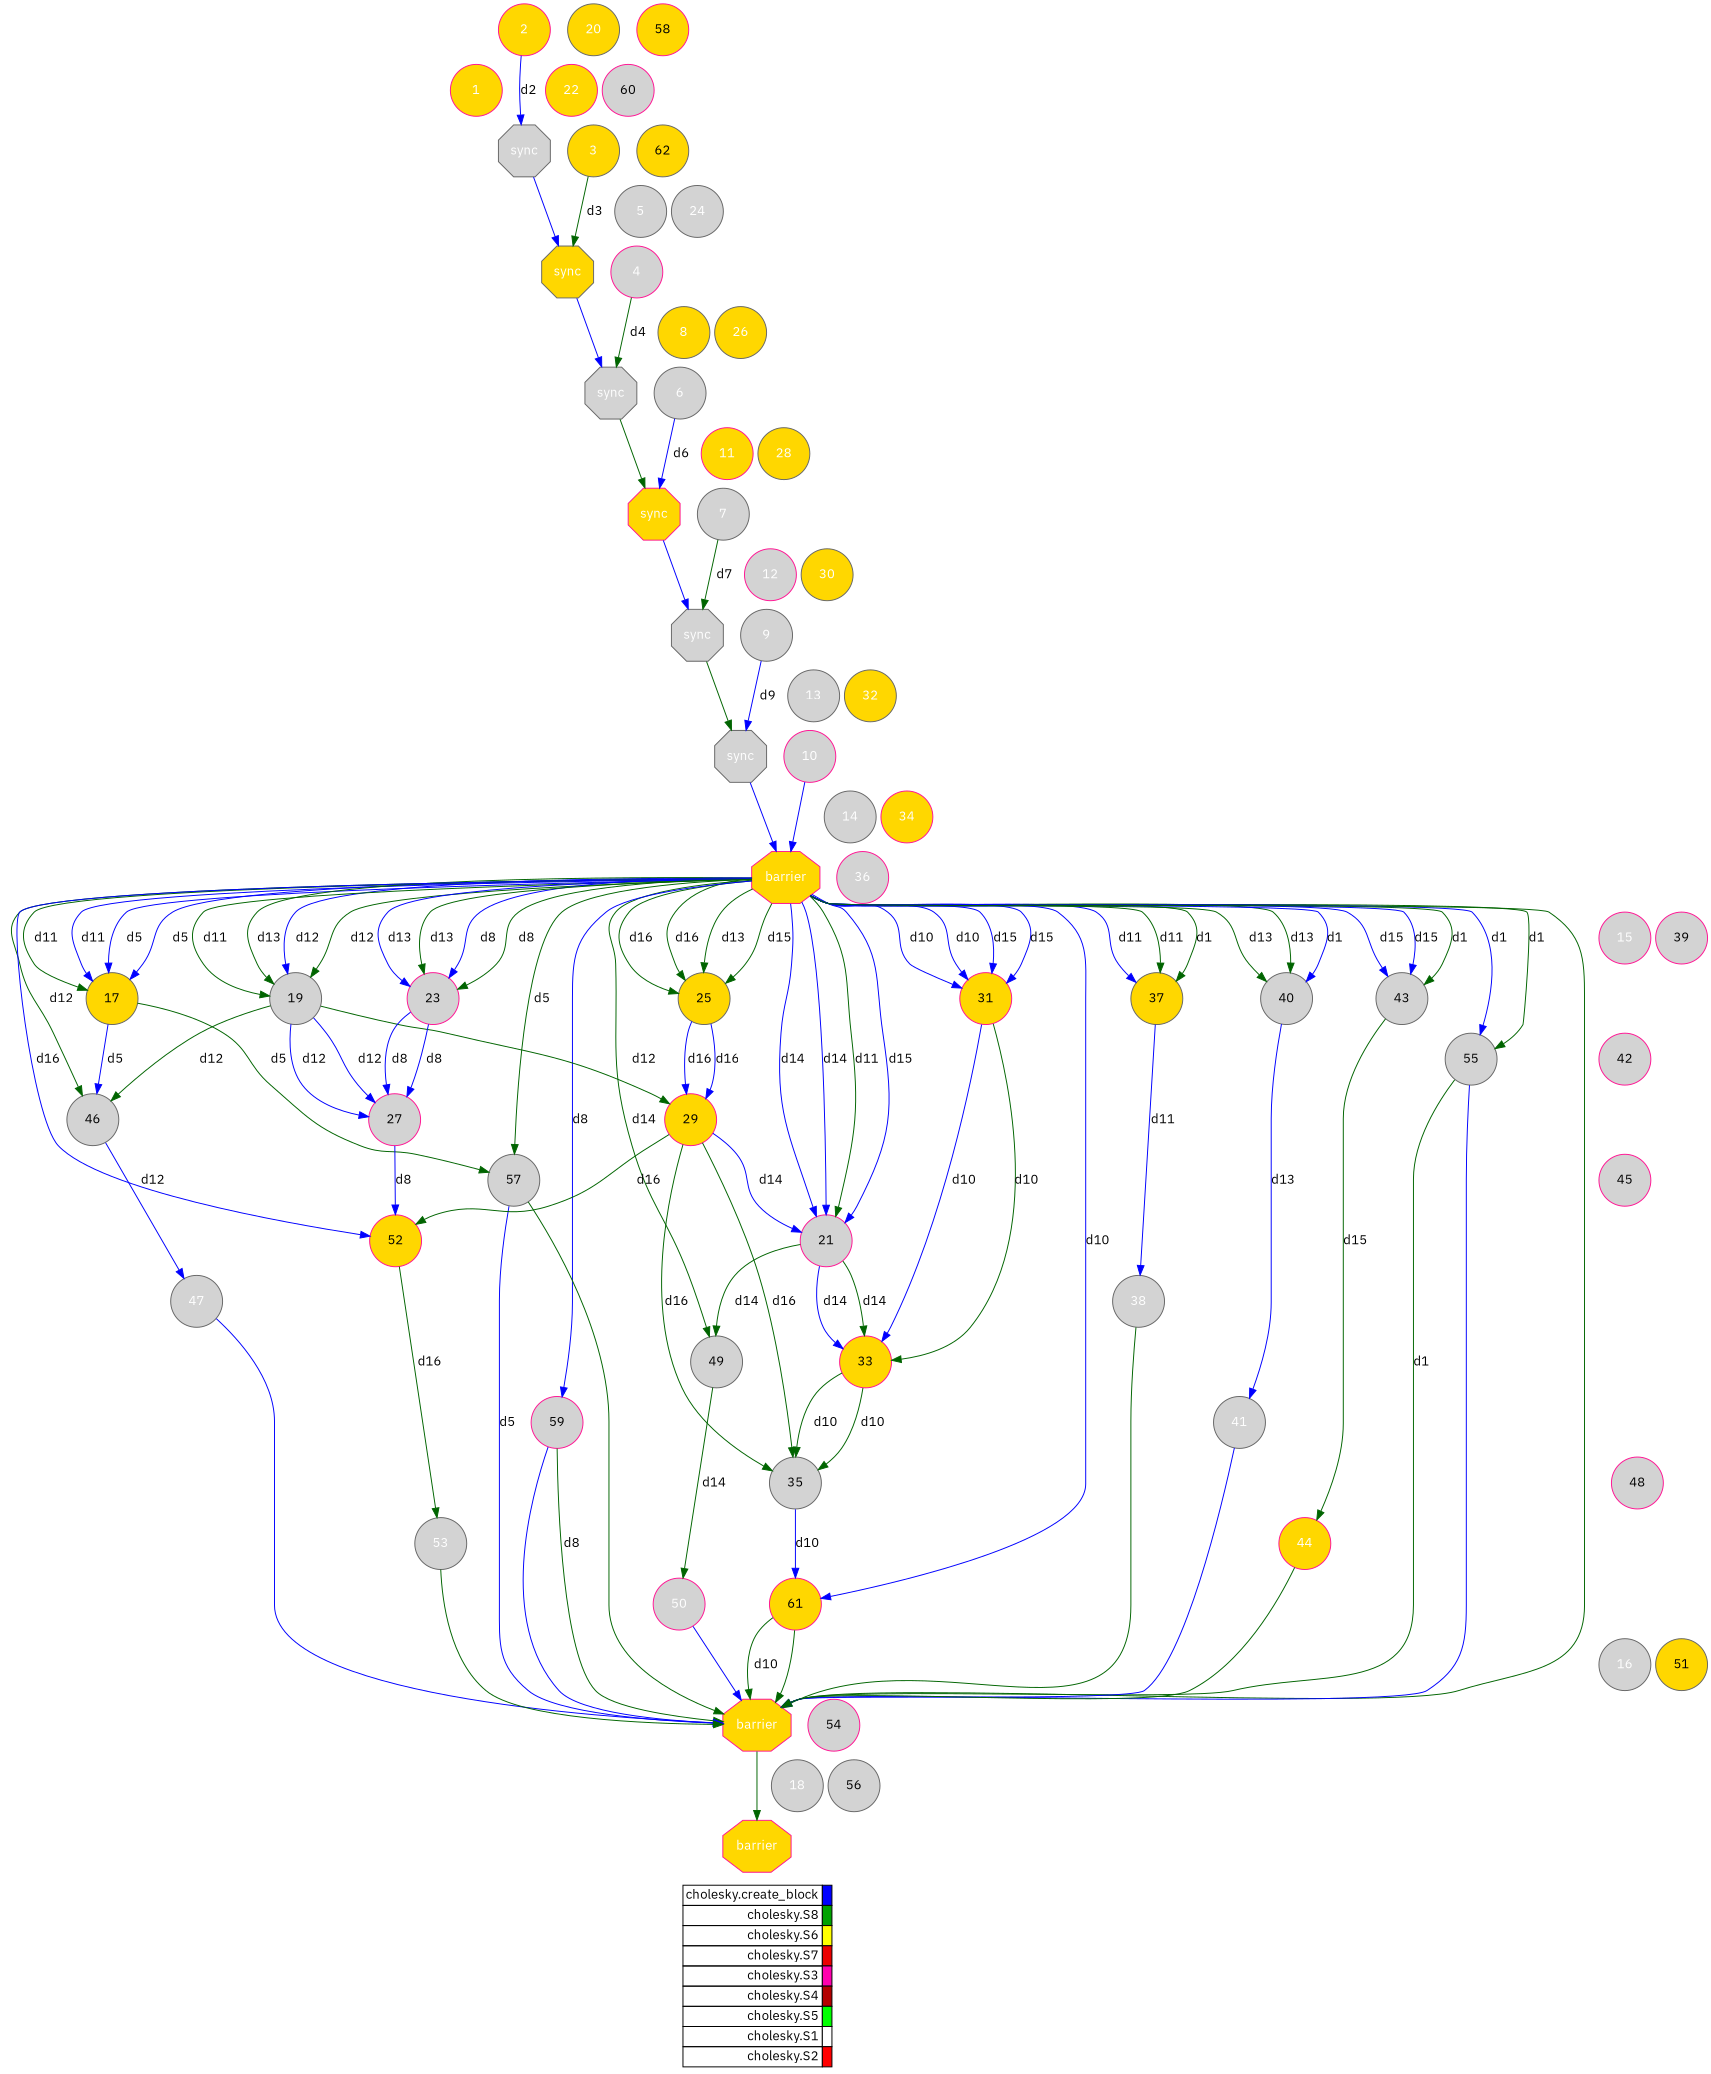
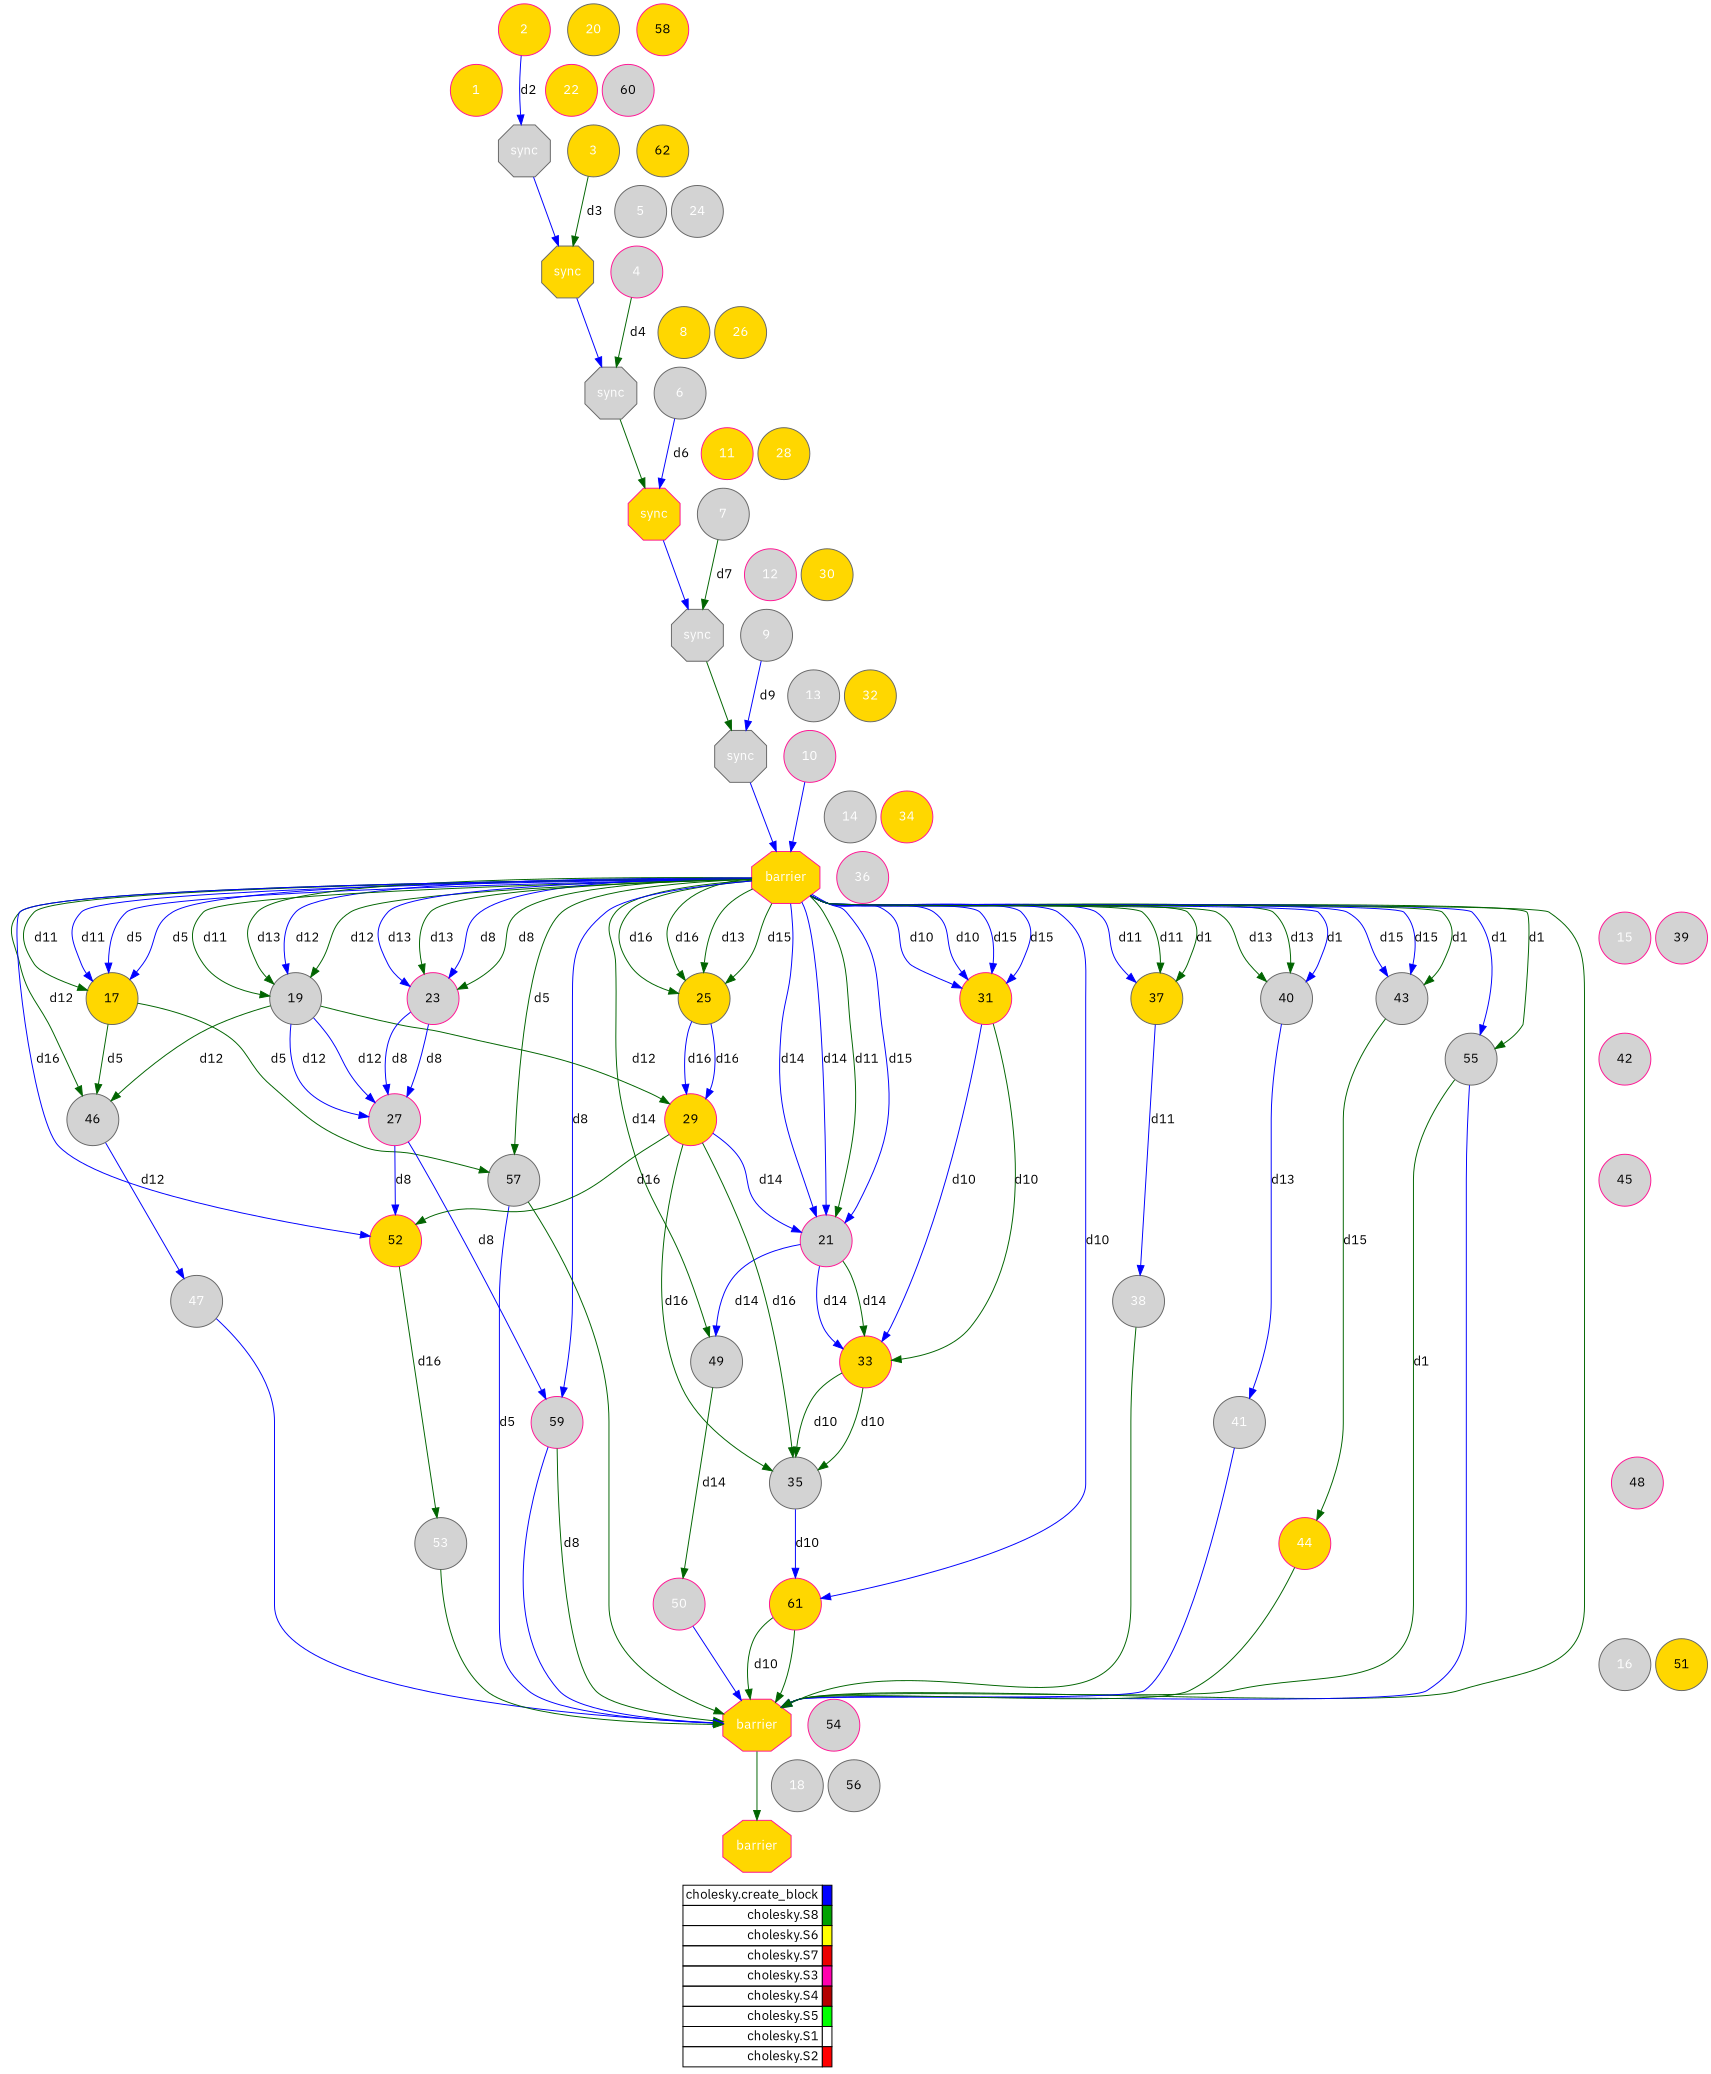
edge "17" -> "46": color blue -> darkgreen
edge "27" -> "59": added, label "d8"
edge "21" -> "49": color darkgreen -> blue
